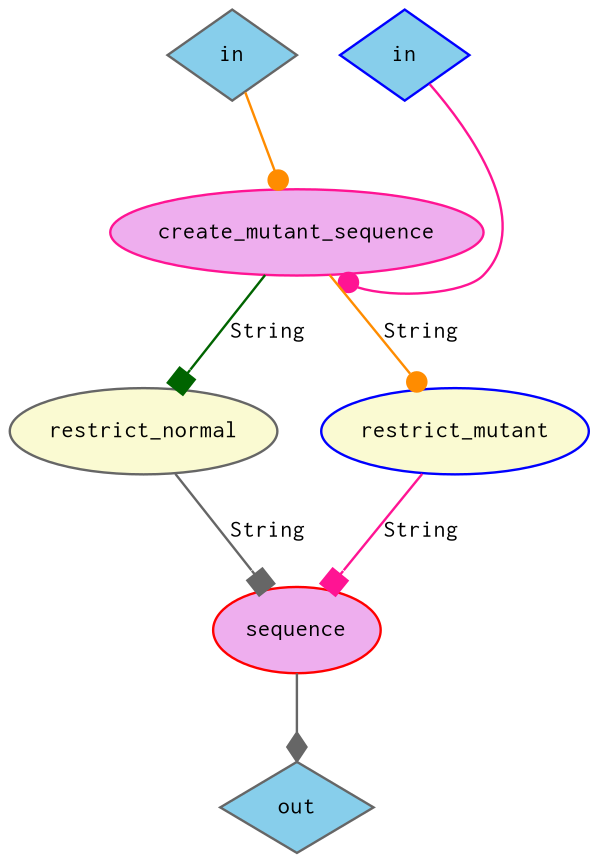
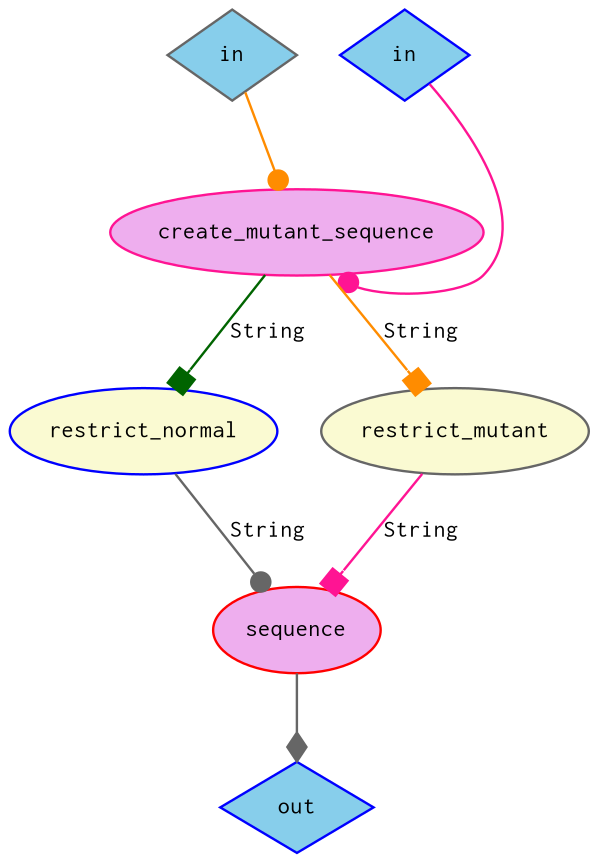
edge "create_mutant_sequence" -> "restrict_mutant": arrowhead dot -> box
node "restrict_normal": color gray40 -> blue
node "restrict_mutant": color blue -> gray40
edge "restrict_normal" -> "sequence": arrowhead box -> dot
node "out": color gray40 -> blue
